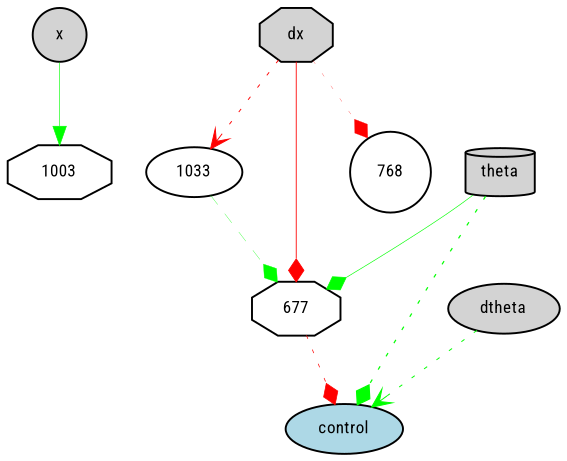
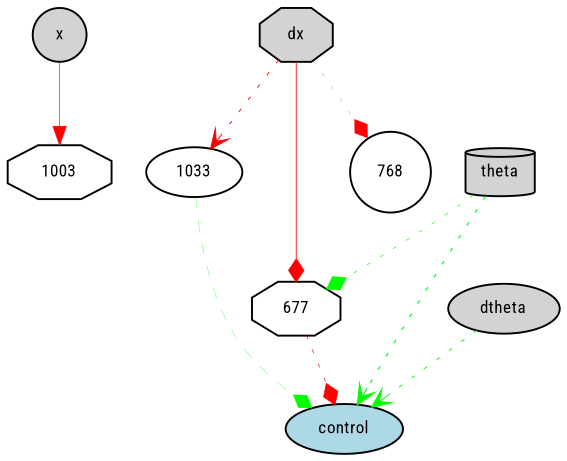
edge "x" -> "1003": color green -> red
edge "1033" -> "677": now "1033" -> "control"
edge "theta" -> "677": style solid -> dotted
edge "theta" -> "control": arrowhead diamond -> vee
